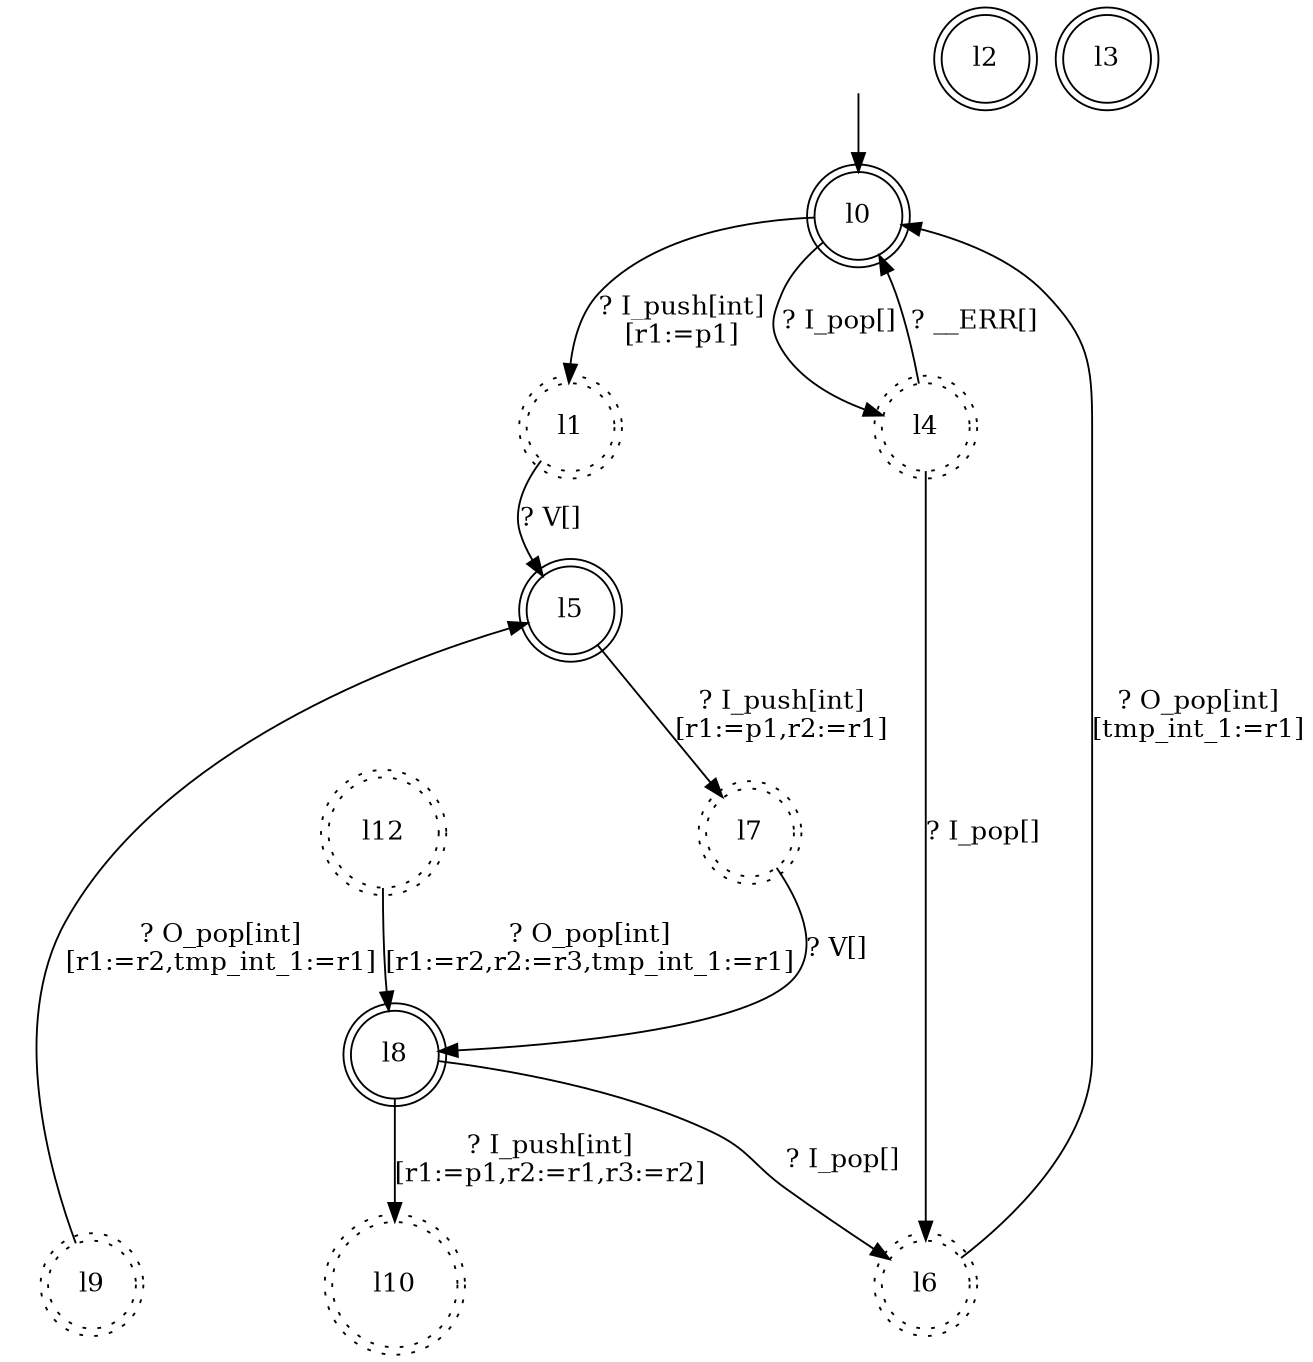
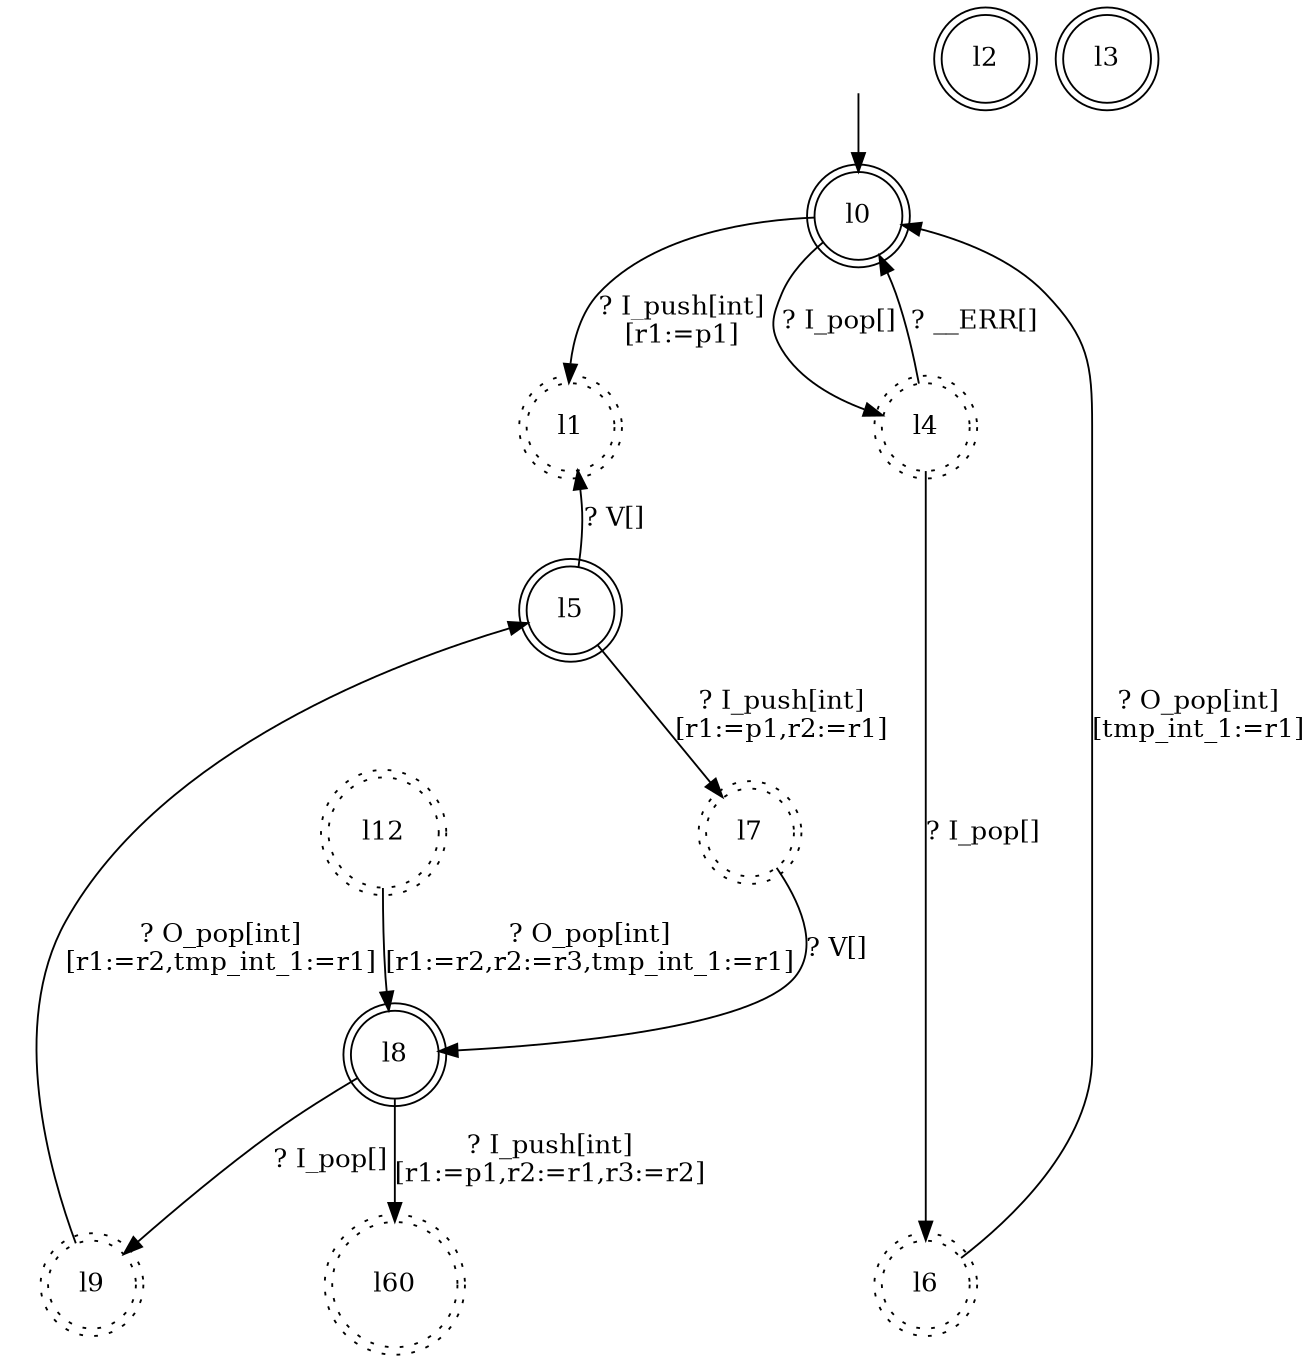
edge "l1" -> "l5": reversed
edge "l8" -> "l6": now "l8" -> "l9"
node "l10": label "l10" -> "l60"
